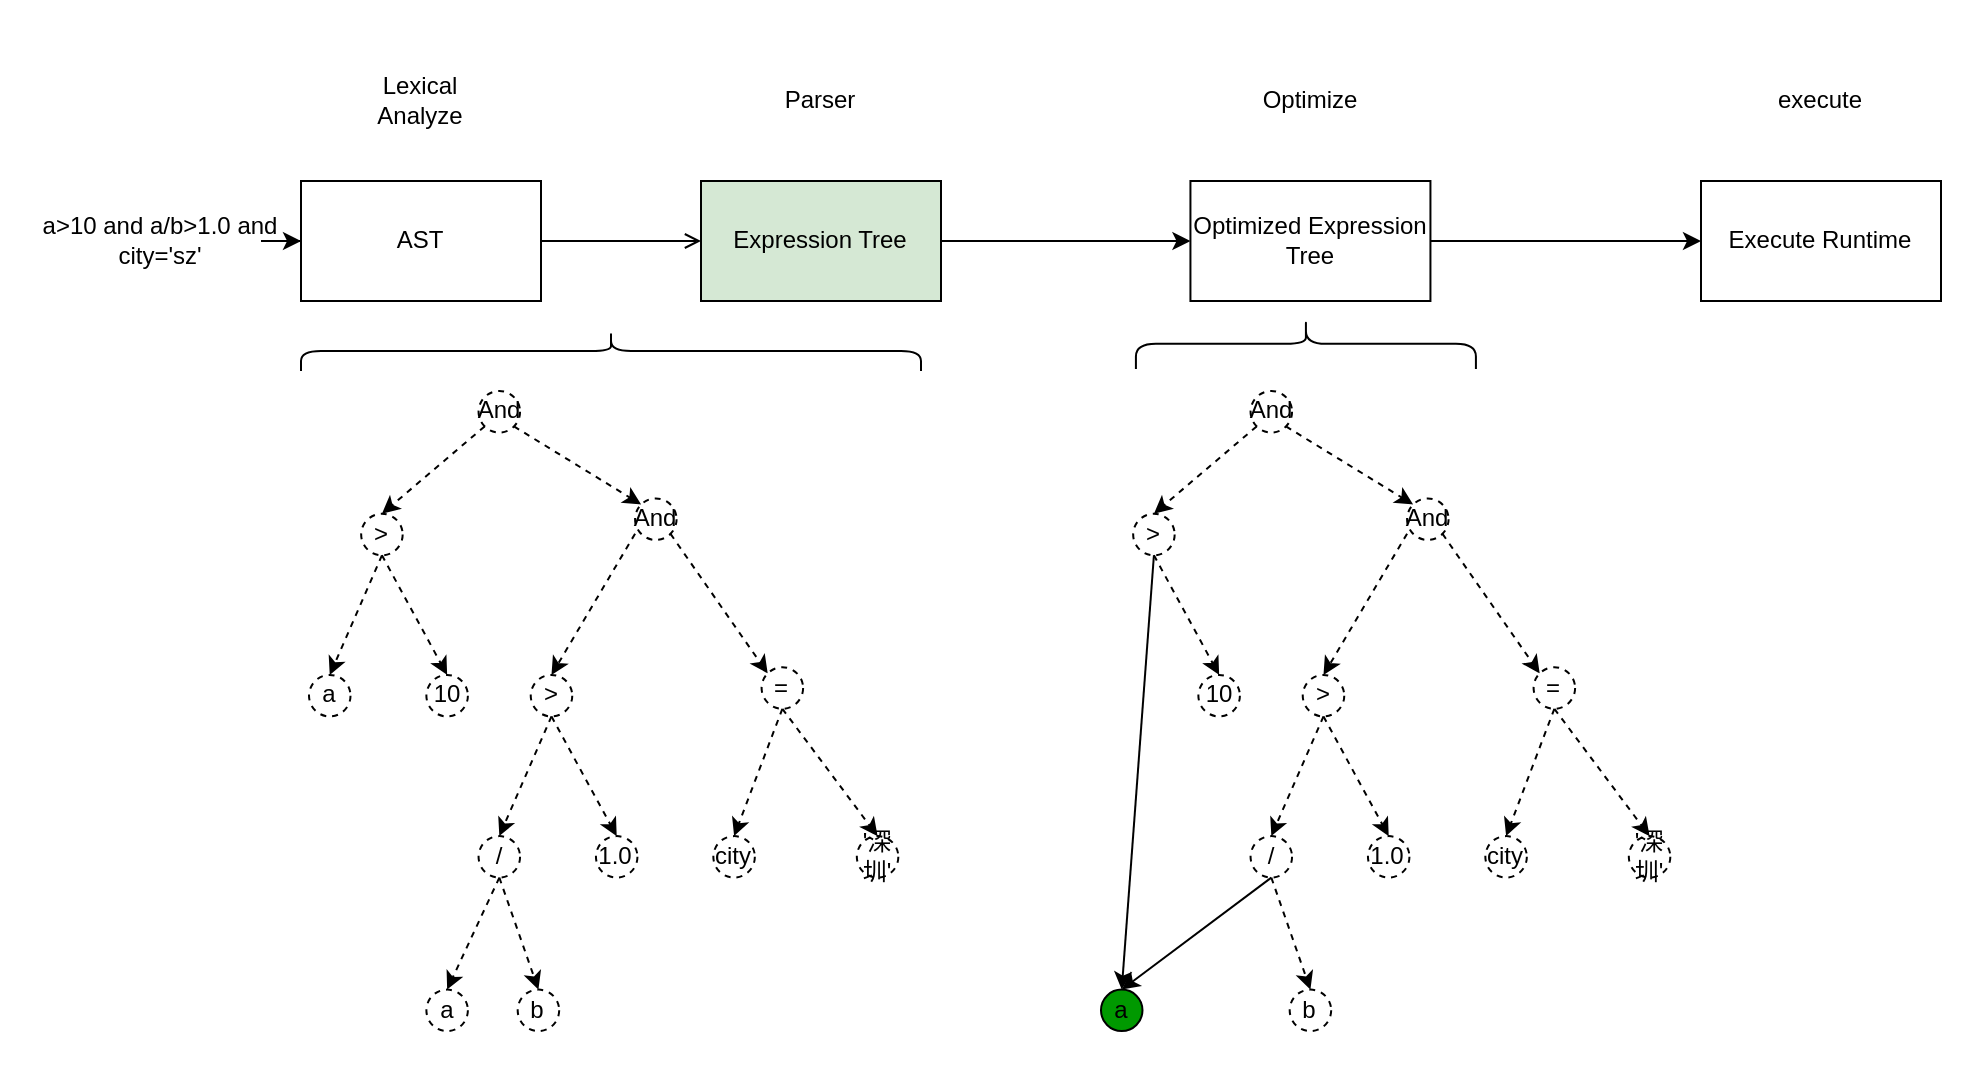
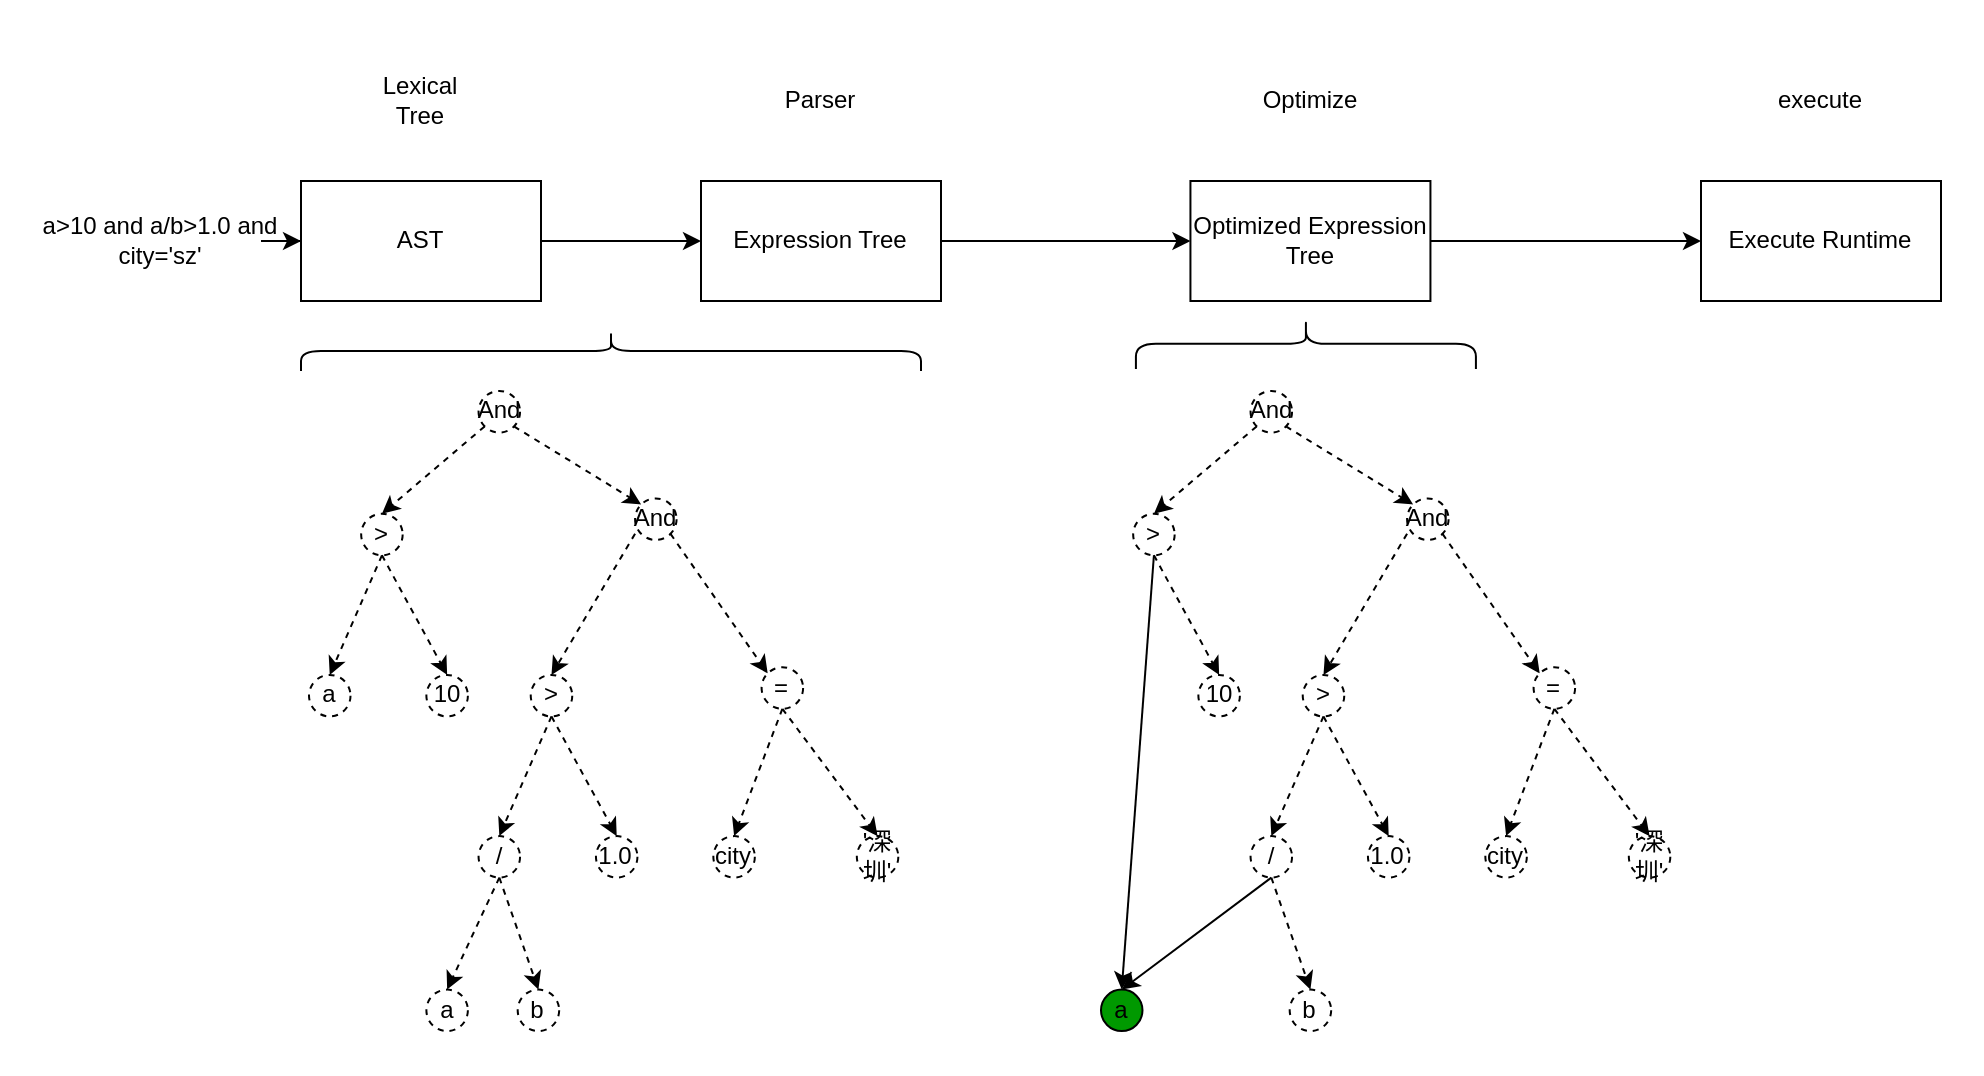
node "Lexical Analyze": label "Lexical Analyze" -> "Lexical Tree"
edge "AST" -> "Expression Tree": arrowhead open -> classic
node "Expression Tree": fillcolor #d5e8d4 -> #ffffff
